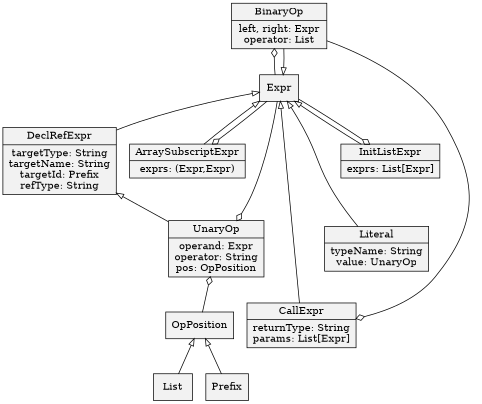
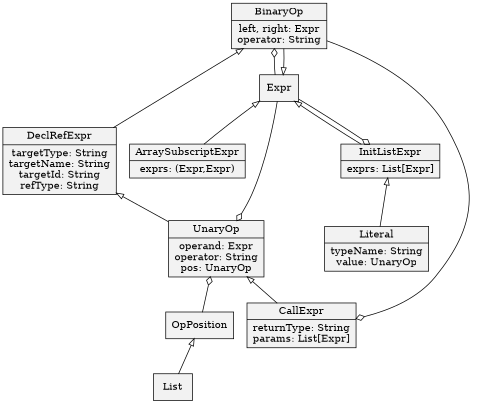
node "BinaryOp": text "operator: List" -> "operator: String"
edge "DeclRefExpr" -> "Expr": now "DeclRefExpr" -> "BinaryOp"
edge "Expr" -> "ArraySubscriptExpr": removed
edge "Literal" -> "Expr": now "Literal" -> "InitListExpr"
node "DeclRefExpr": text "targetId: Prefix" -> "targetId: String"
edge "CallExpr" -> "Expr": now "CallExpr" -> "UnaryOp"
node "UnaryOp": text "pos: OpPosition" -> "pos: UnaryOp"
node "Prefix": removed
